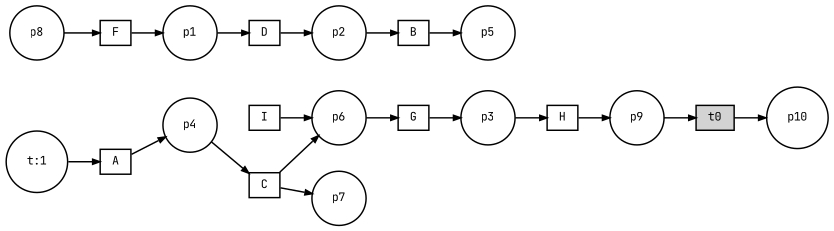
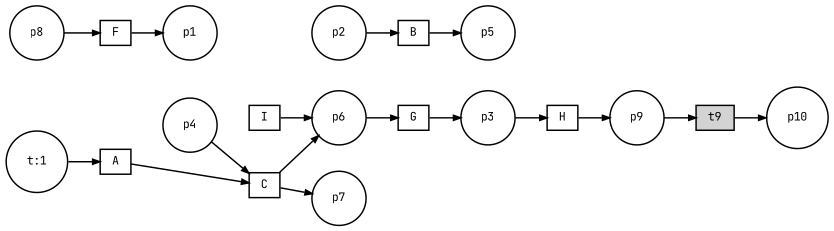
node "D": removed
node "t0": label "t0" -> "t9"
edge "A" -> "p4": now "A" -> "C"
